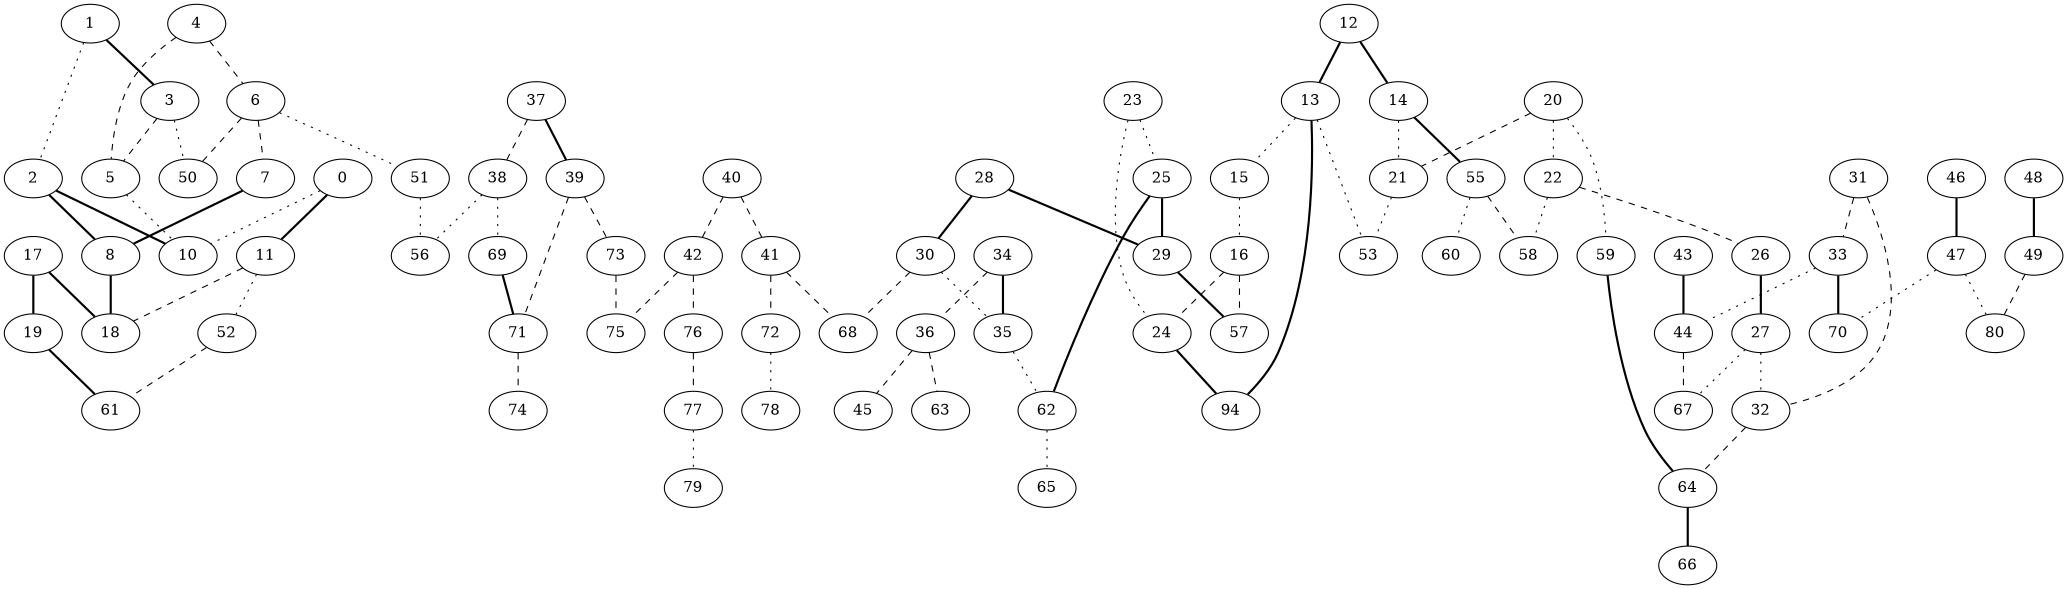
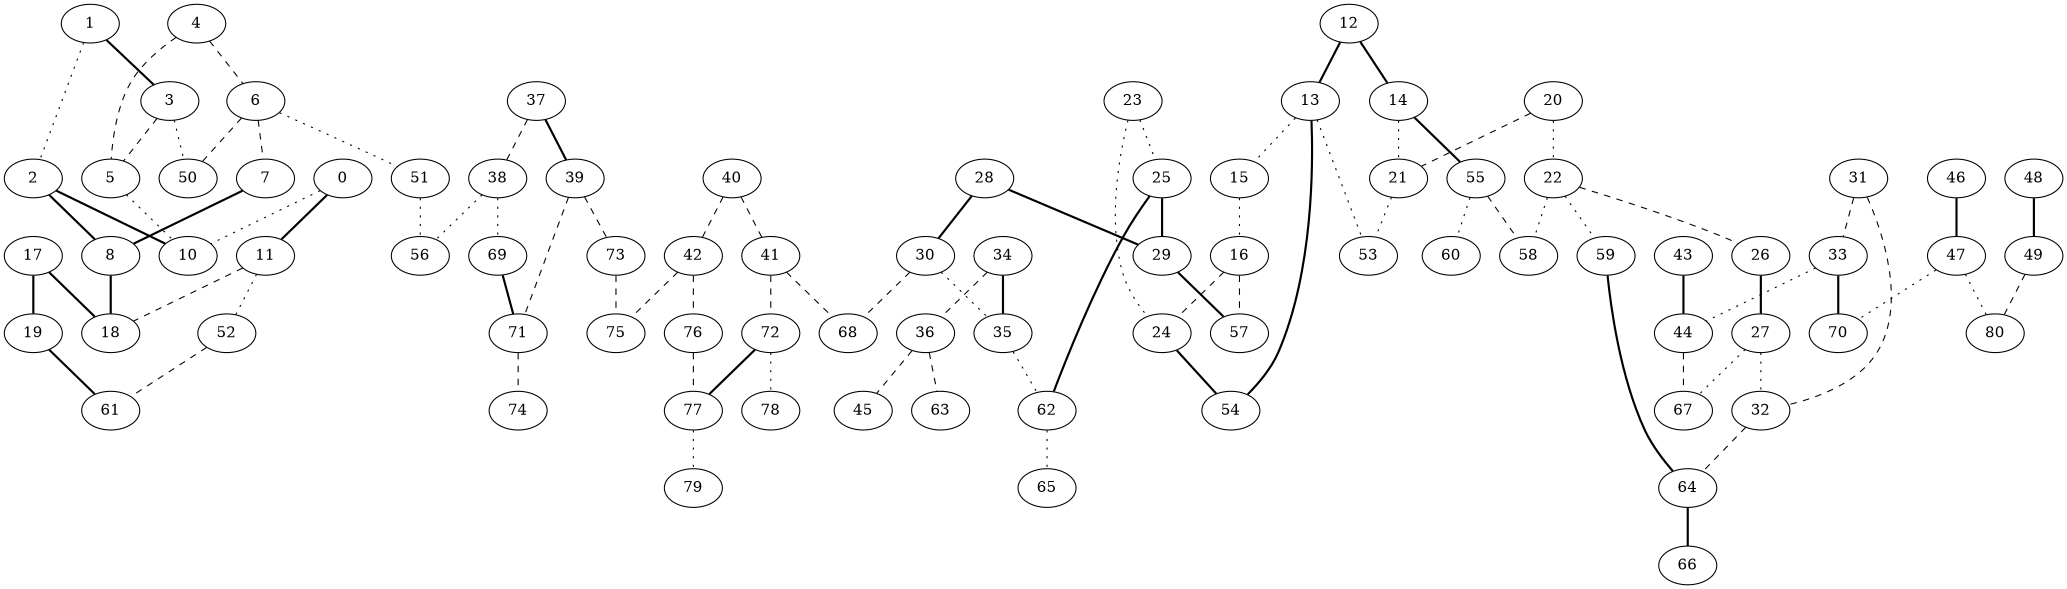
edge "20" -- "59": now "22" -- "59"
edge "72" -- "77": added
node "94": label "94" -> "54"
